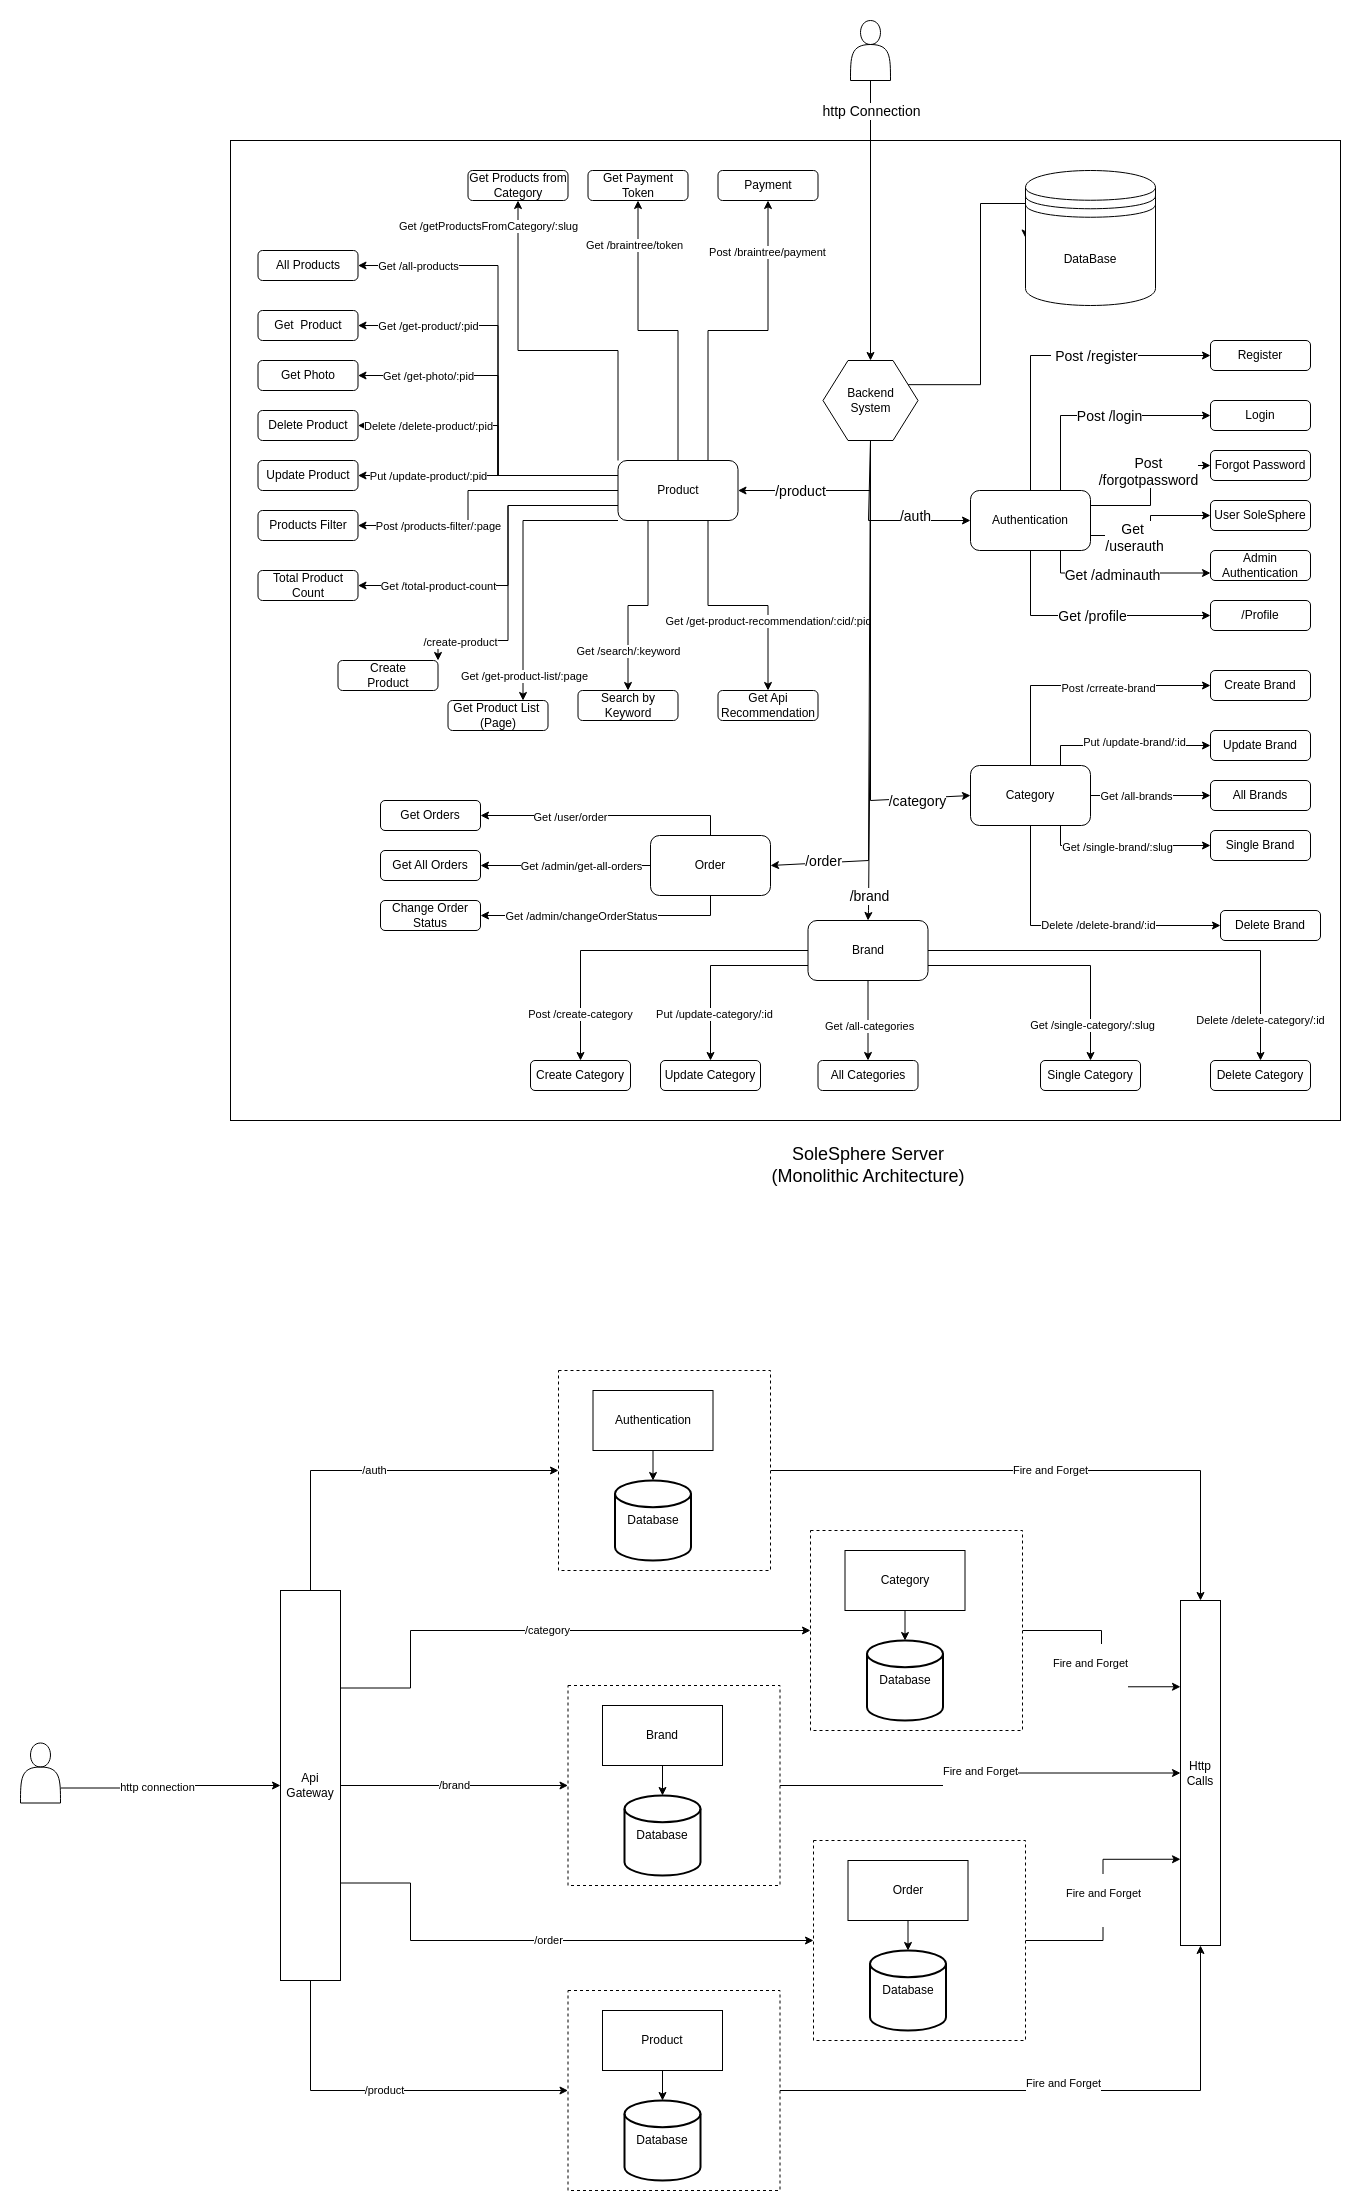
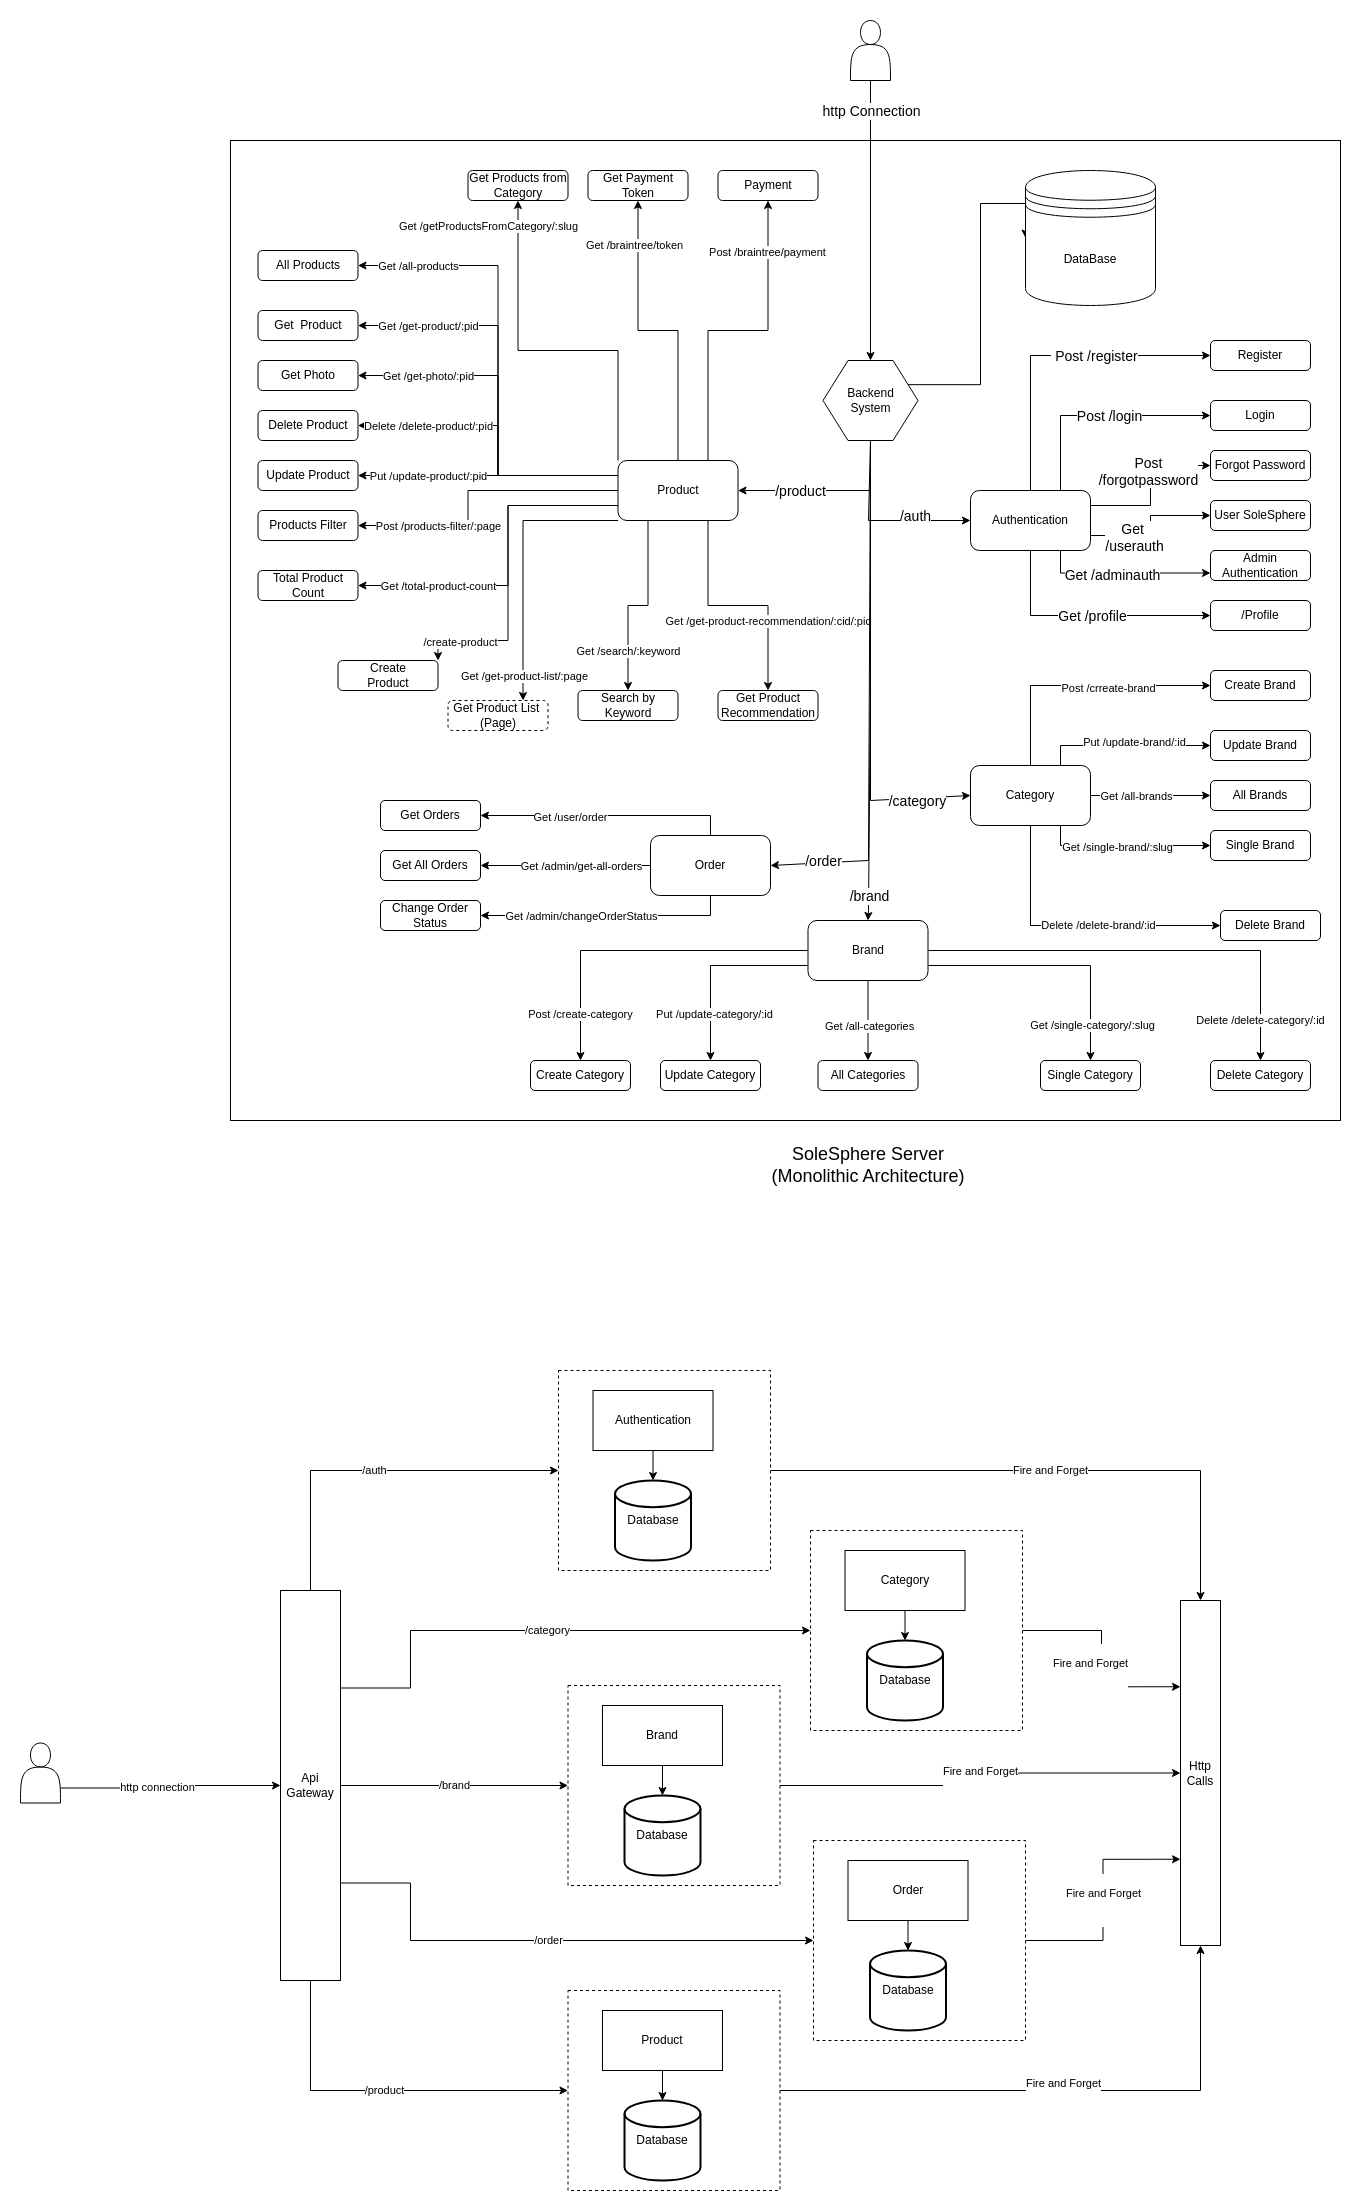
node "Get Api Recommendation": label "Get Api Recommendation" -> "Get Product Recommendation"
node "Get Product List (Page)": style solid -> dashed
